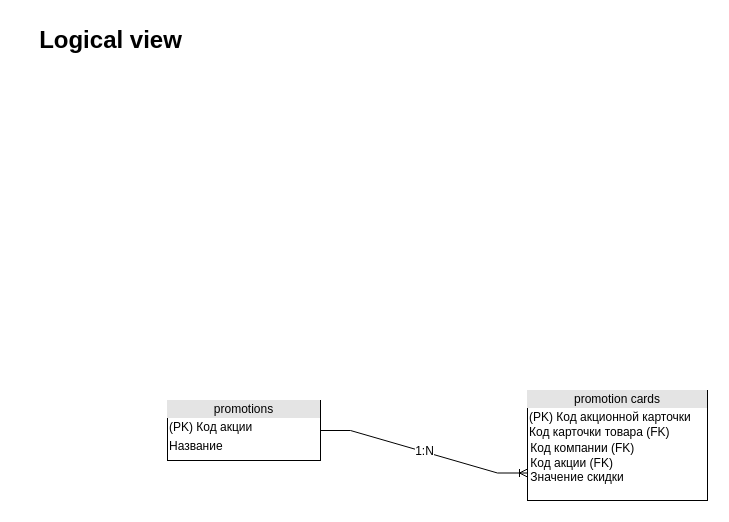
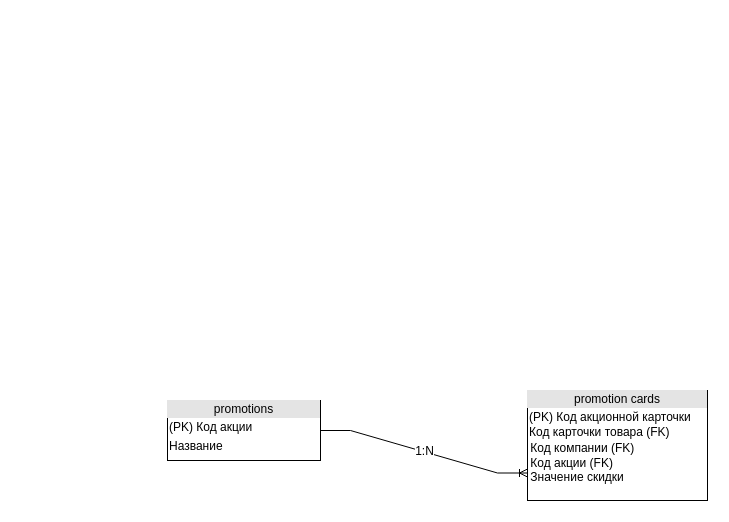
node "Logical view": removed
